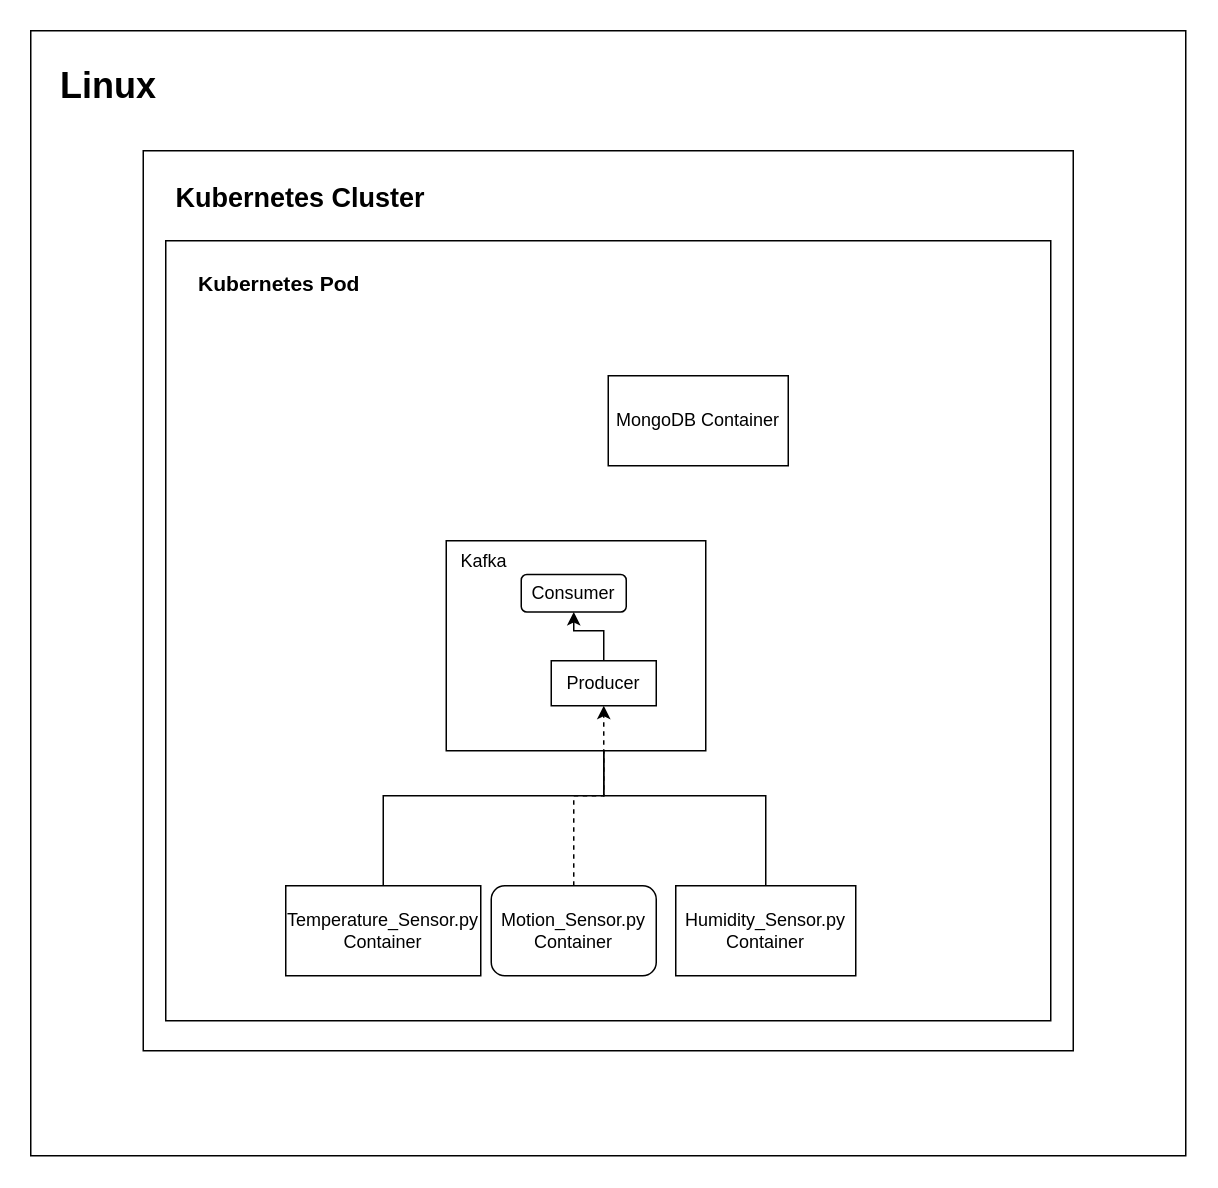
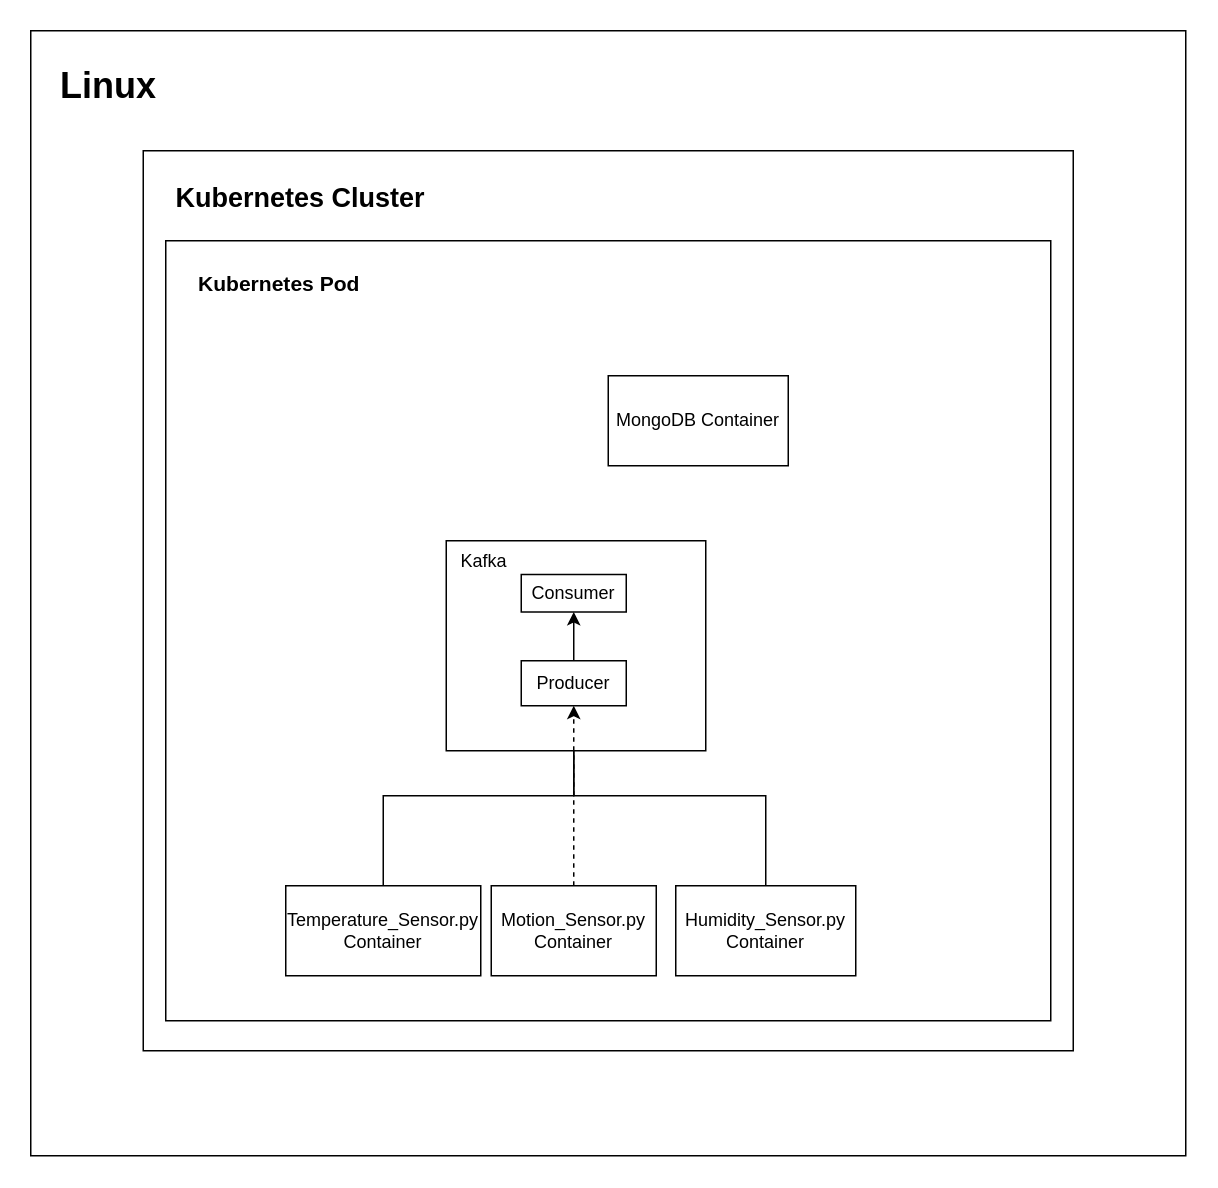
node "Consumer": shape rounded rectangle -> rectangle
node "Producer": moved (604, 683) -> (574, 683)
node "Motion_Sensor.py Container": shape rounded rectangle -> rectangle
